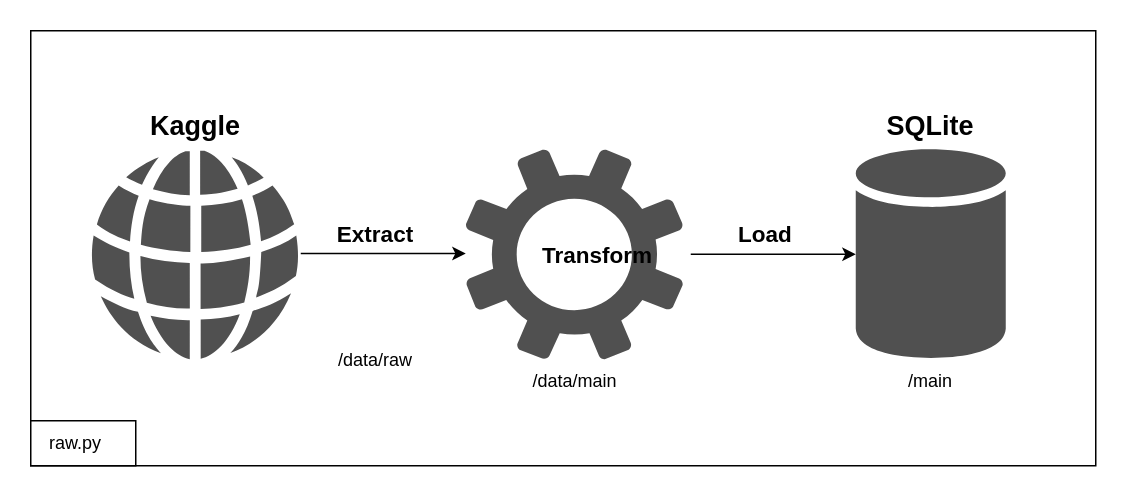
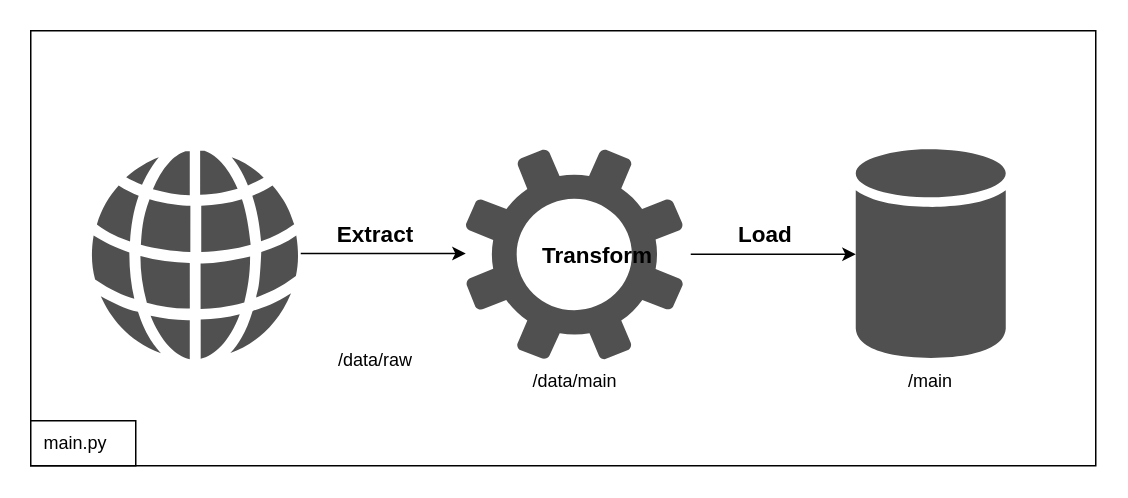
node "Kaggle": removed
node "SQLite": removed
node "raw.py": label "raw.py" -> "main.py"
